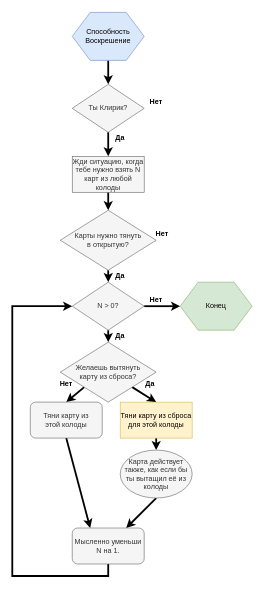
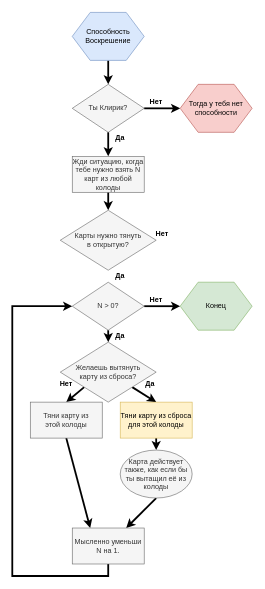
edge "Ты Клирик?" -> "Тогда у тебя нет способности": added
node "Тогда у тебя нет способности": added
edge "Карты нужно тянуть в открытую?" -> "N > 0?": removed
node "Тяни карту из этой колоды": shape rounded rectangle -> rectangle
node "Мысленно уменьши N на 1.": shape rounded rectangle -> rectangle
